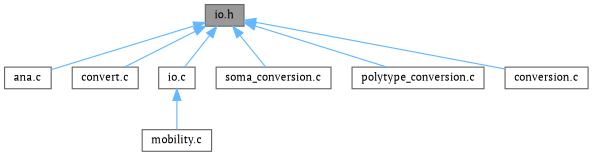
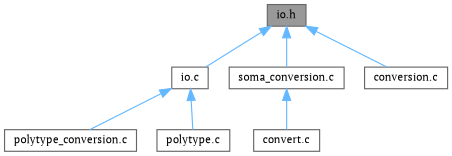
edge "polytype_conversion.c" -> "io.h": now "polytype_conversion.c" -> "io.c"
edge "convert.c" -> "io.h": now "convert.c" -> "soma_conversion.c"
node "ana.c": removed
node "mobility.c": label "mobility.c" -> "polytype.c"
